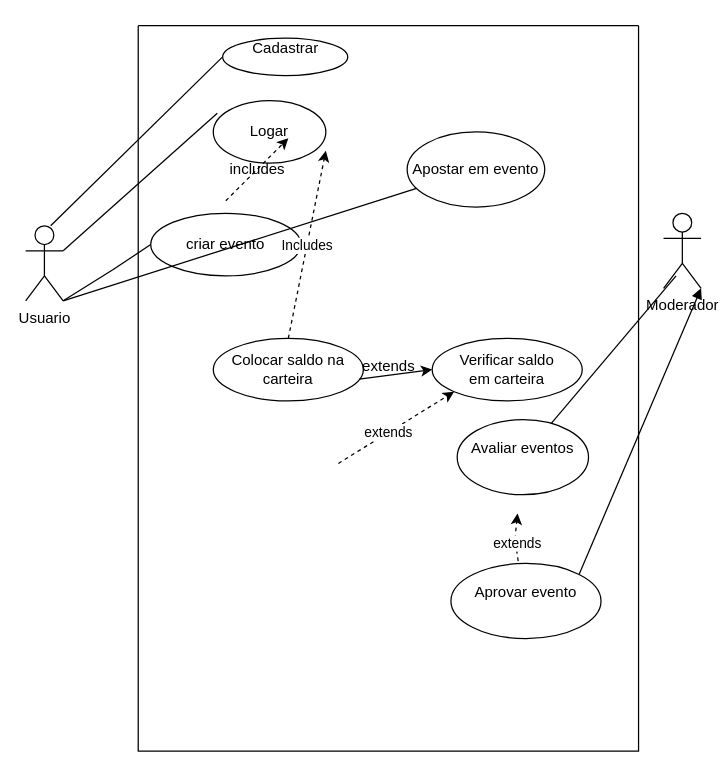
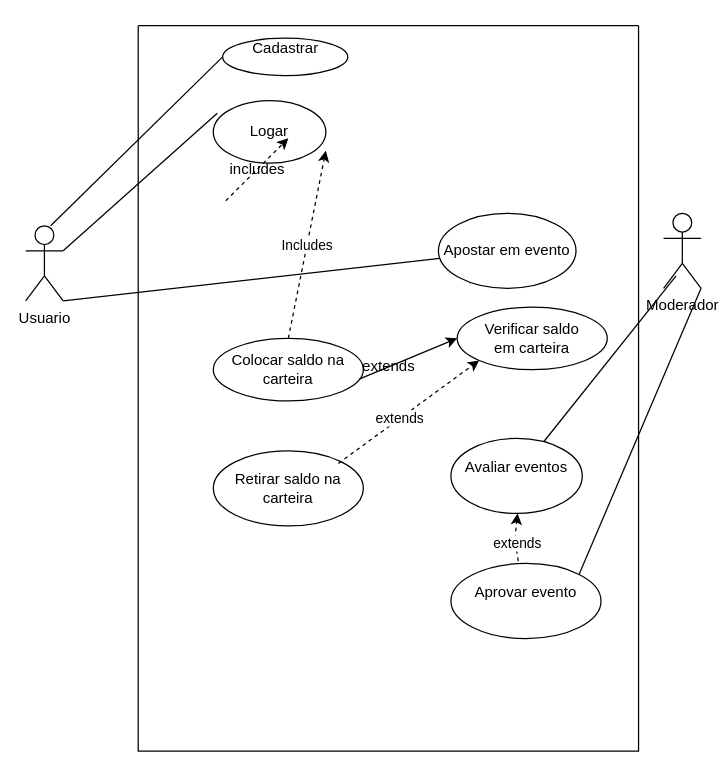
node "Apostar em evento": moved (476, 169) -> (507, 251)
node "criar evento": removed
edge "criar evento" -- "Usuario": removed
edge "Aprovar evento" -> "Moderador": arrowhead block -> none
node "Verificar saldo em carteira": moved (507, 369) -> (532, 338)
node "Avaliar eventos": moved (523, 457) -> (516, 476)
node "Retirar saldo na carteira": added
